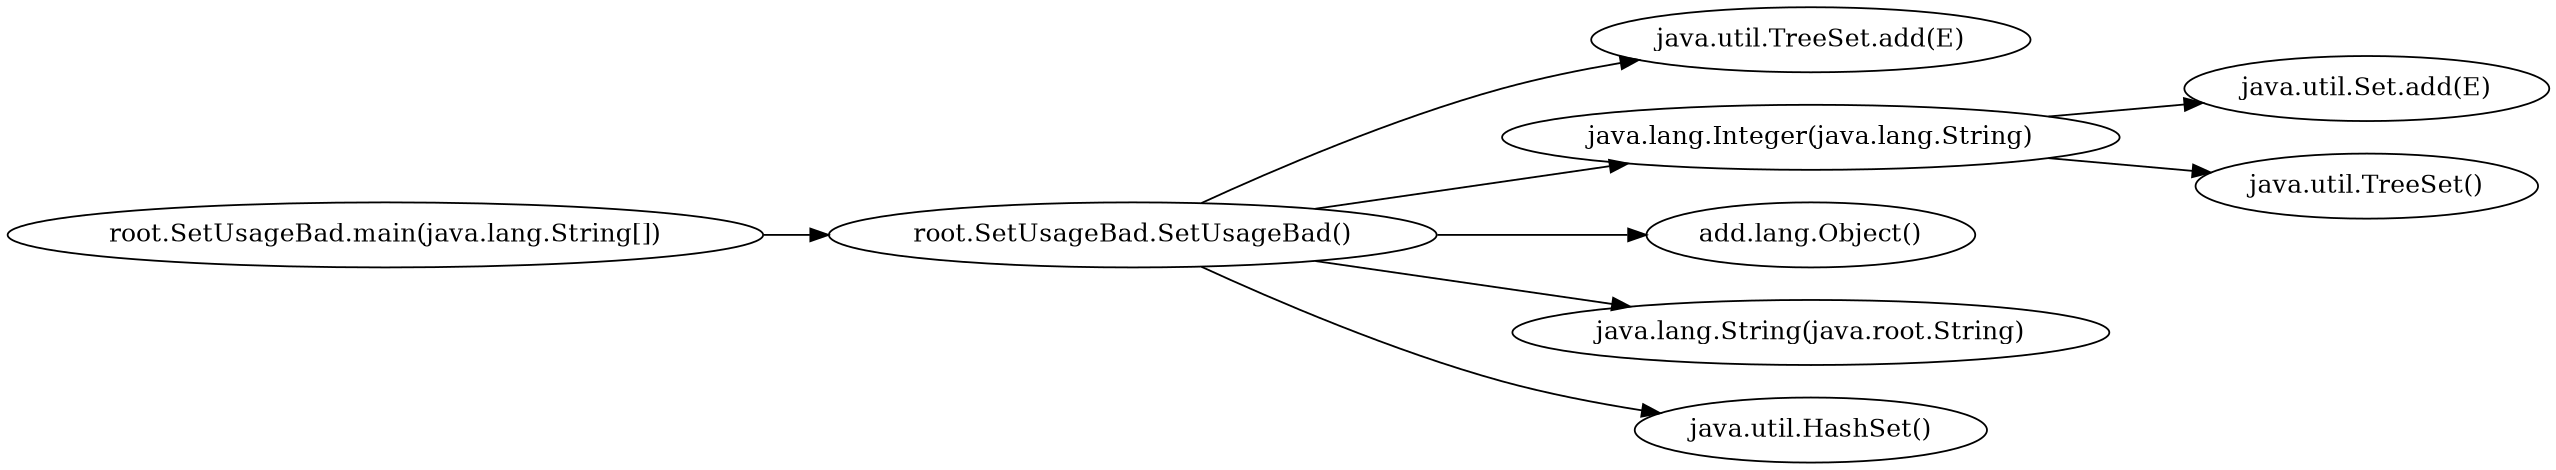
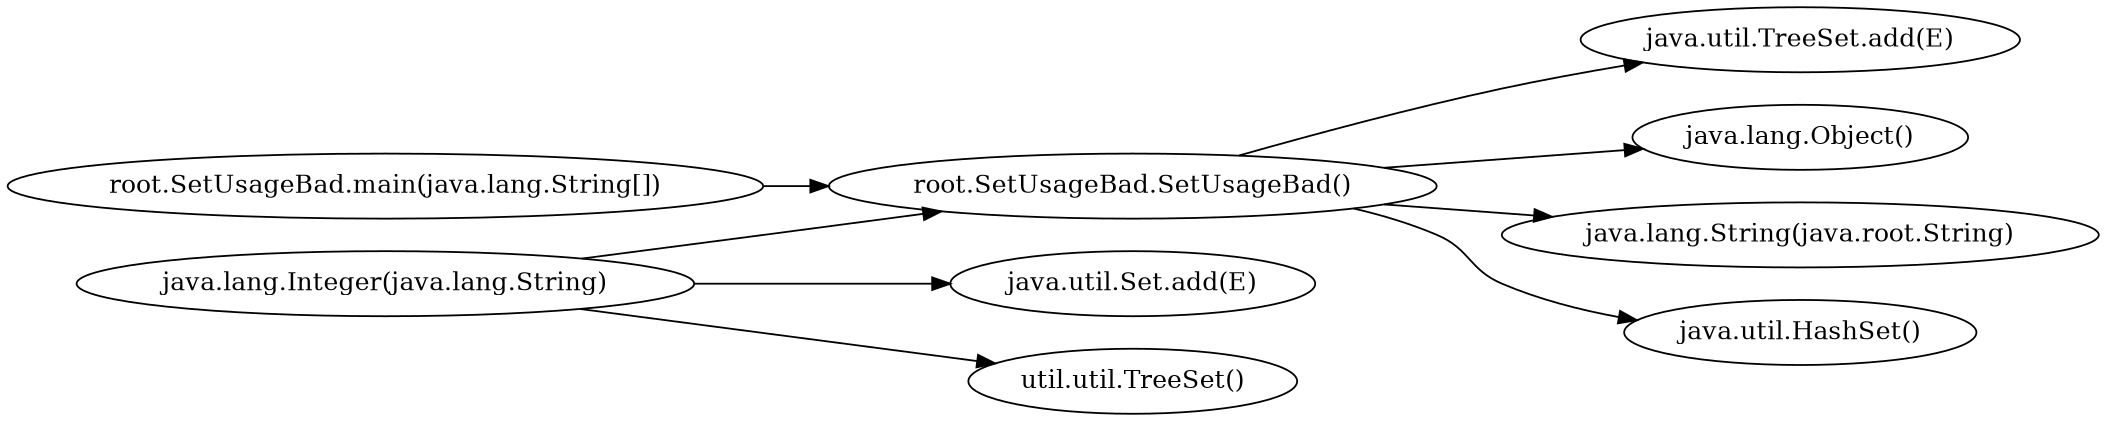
node "java.util.TreeSet()": label "java.util.TreeSet()" -> "util.util.TreeSet()"
edge "root.SetUsageBad.SetUsageBad()" -> "java.lang.Integer(java.lang.String)": reversed
node "add.lang.Object()": label "add.lang.Object()" -> "java.lang.Object()"
